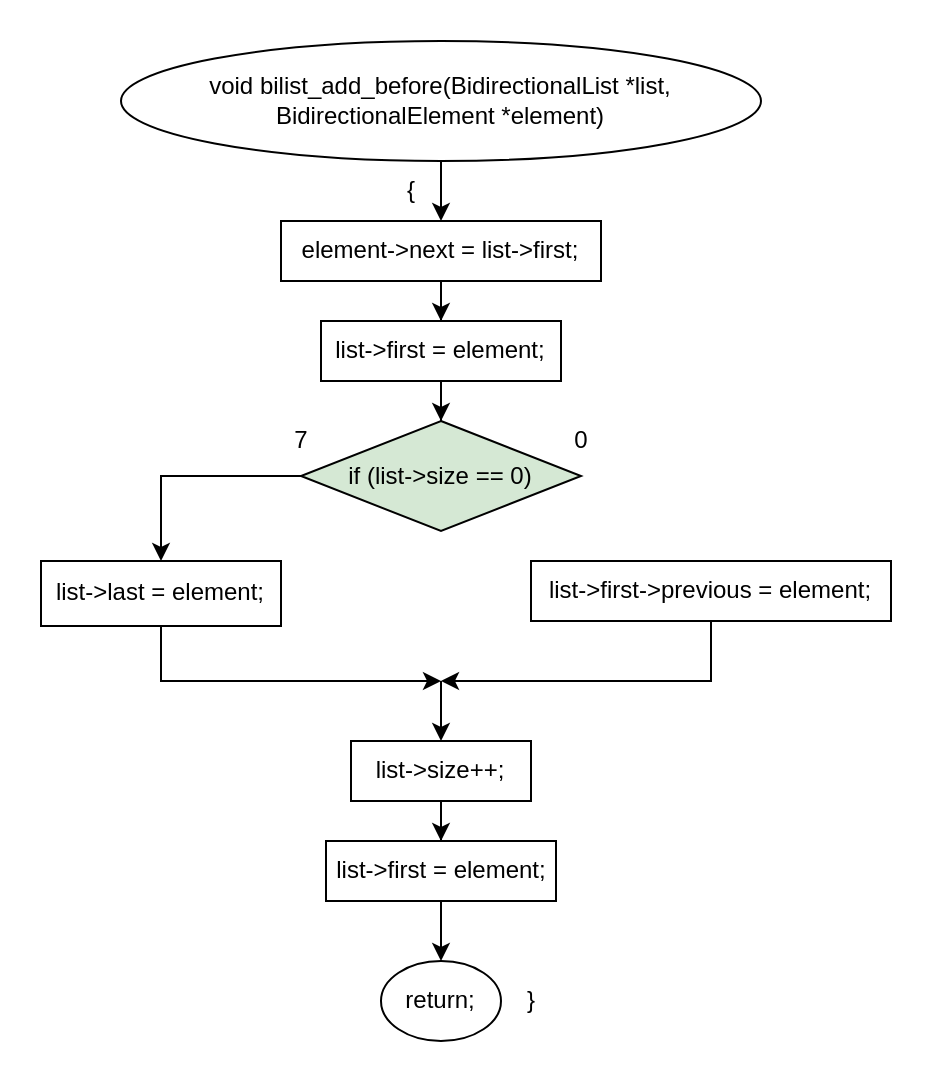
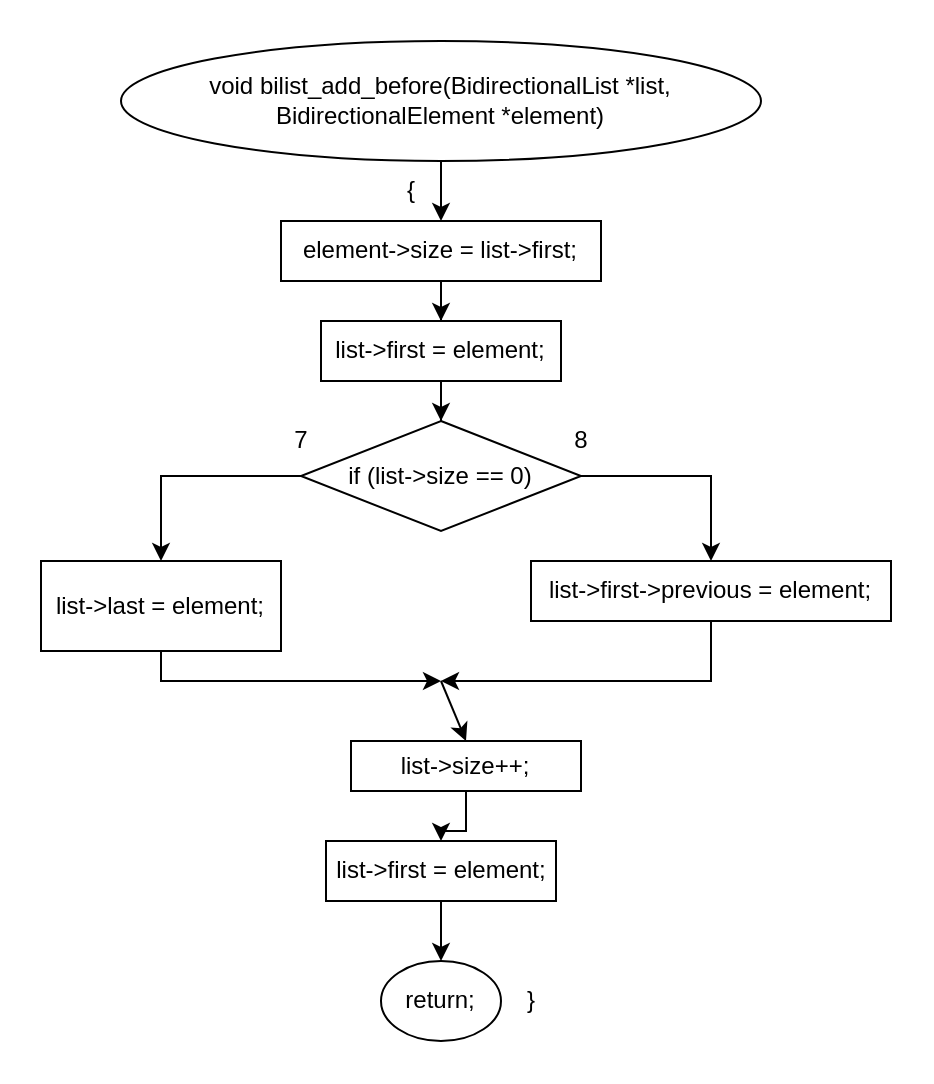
node "element->next = list->first;": label "element->next = list->first;" -> "element->size = list->first;"
node "0": label "0" -> "8"
node "if (list->size == 0)": fillcolor #d5e8d4 -> #ffffff
edge "if (list->size == 0)" -> "list->first->previous = element;": added
node "list->last = element;": size 240x65 -> 240x90
node "list->size++;": size 180x60 -> 230x50
